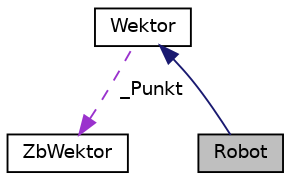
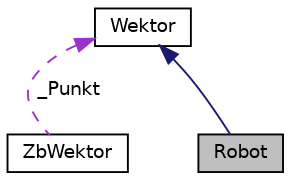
edge "Wektor" -> "ZbWektor": reversed
